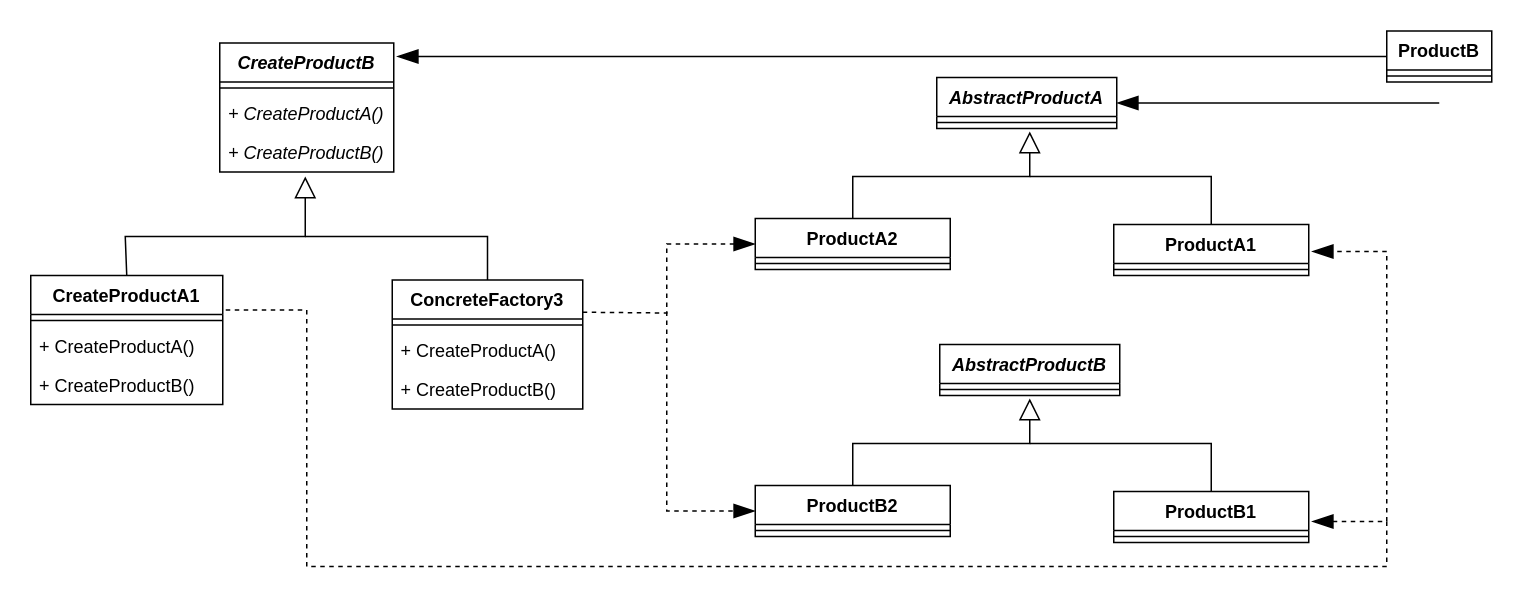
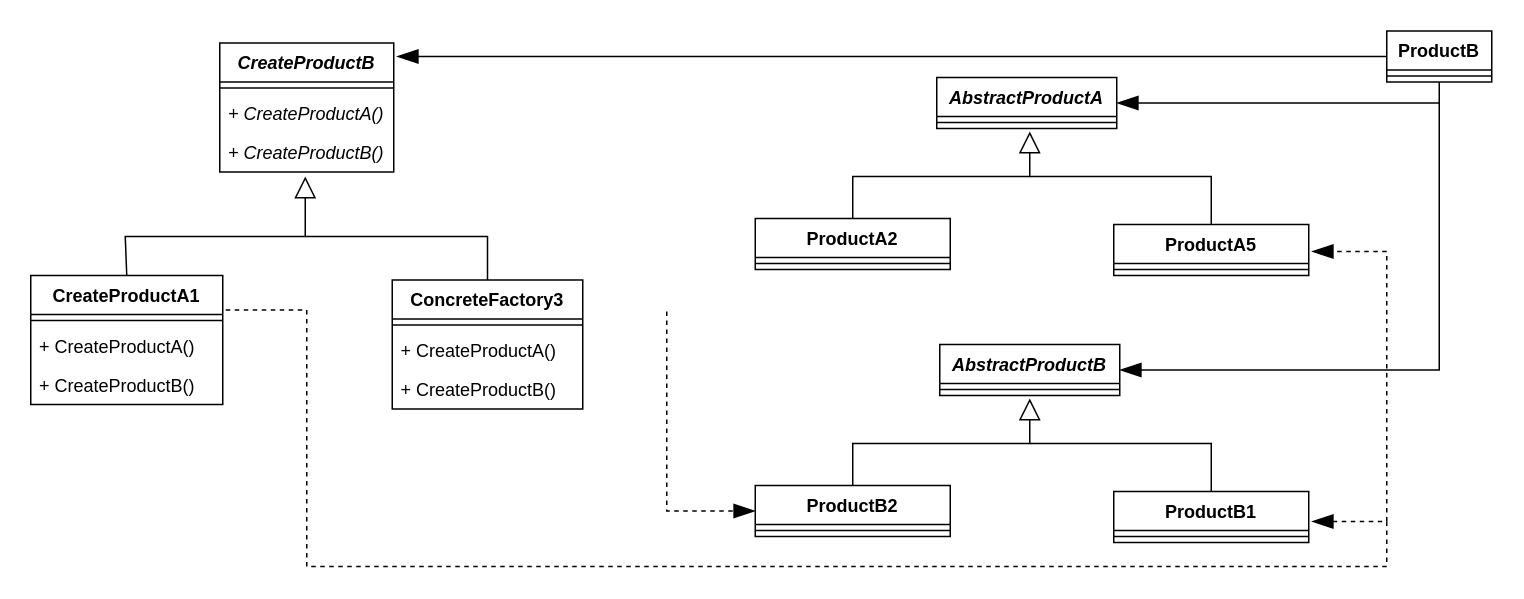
node "ProductA1": label "ProductA1" -> "ProductA5"
edge "ConcreteFactory3" -> "ProductA2": removed
edge "ProductB" -> "AbstractProductB": added
